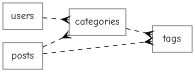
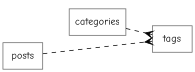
node "users": removed
edge "categories" -- "posts": removed
